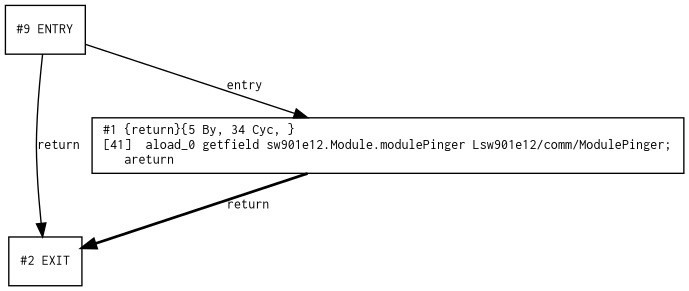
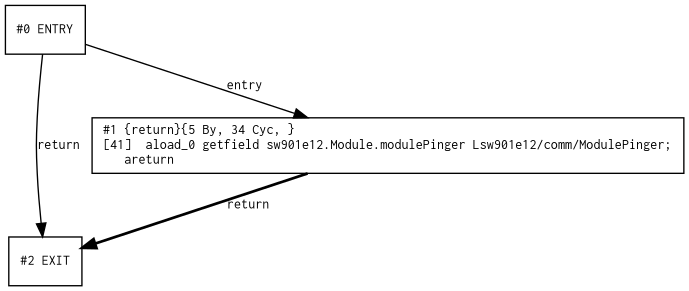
node "#9 ENTRY": label "#9 ENTRY" -> "#0 ENTRY"
